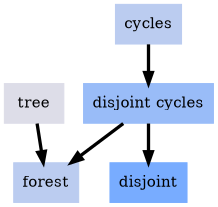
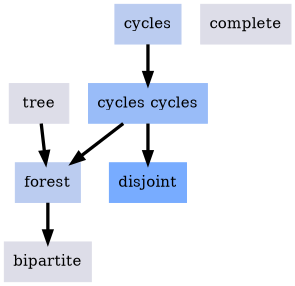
node "complete": added
node "disjoint cycles": label "disjoint cycles" -> "cycles cycles"
node "bipartite": added
